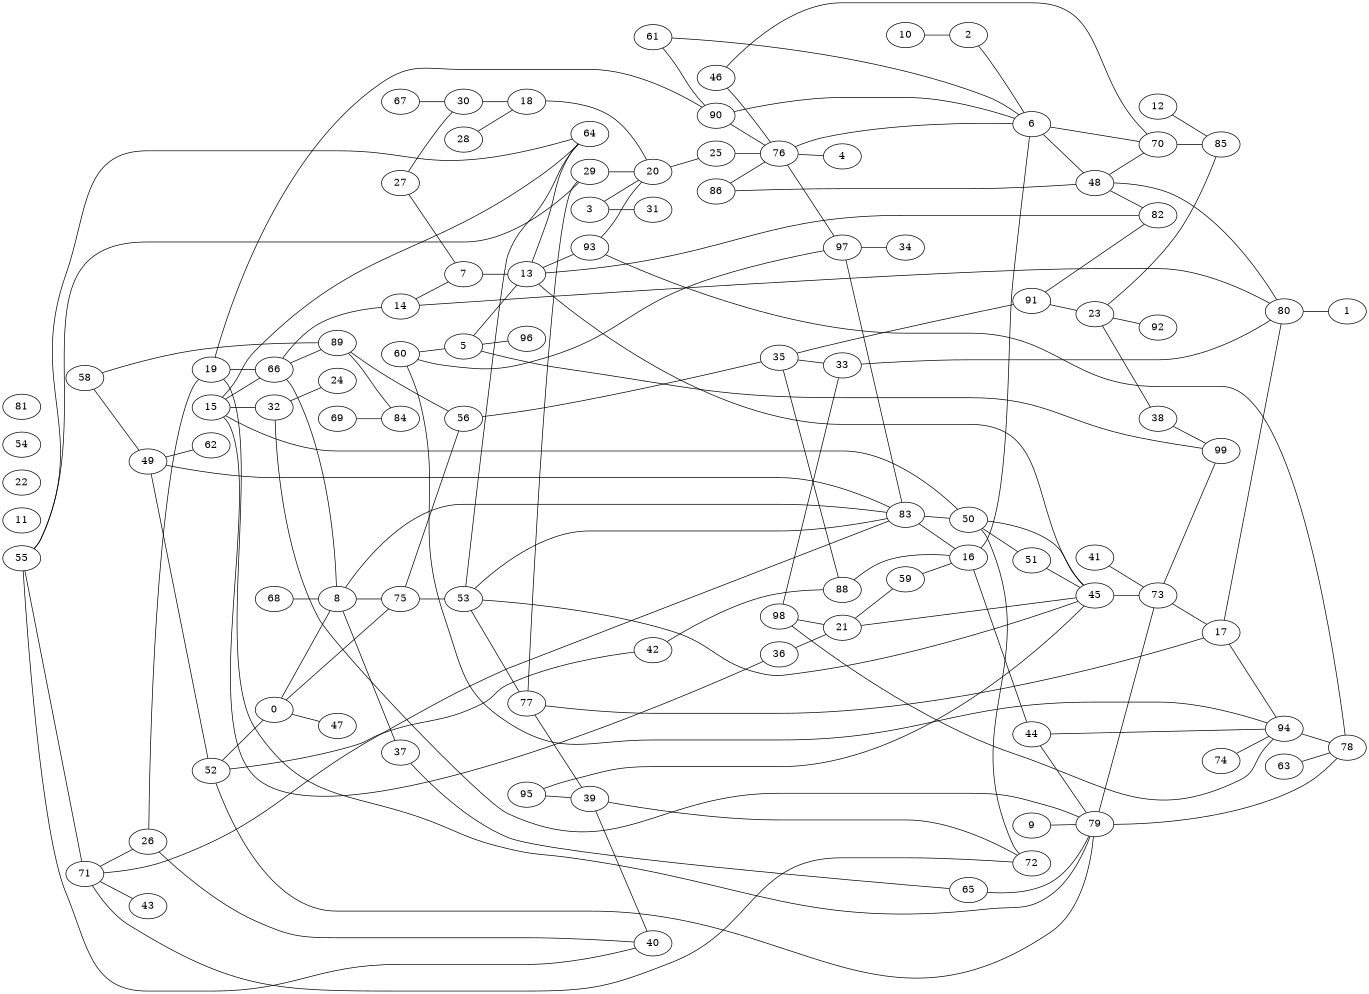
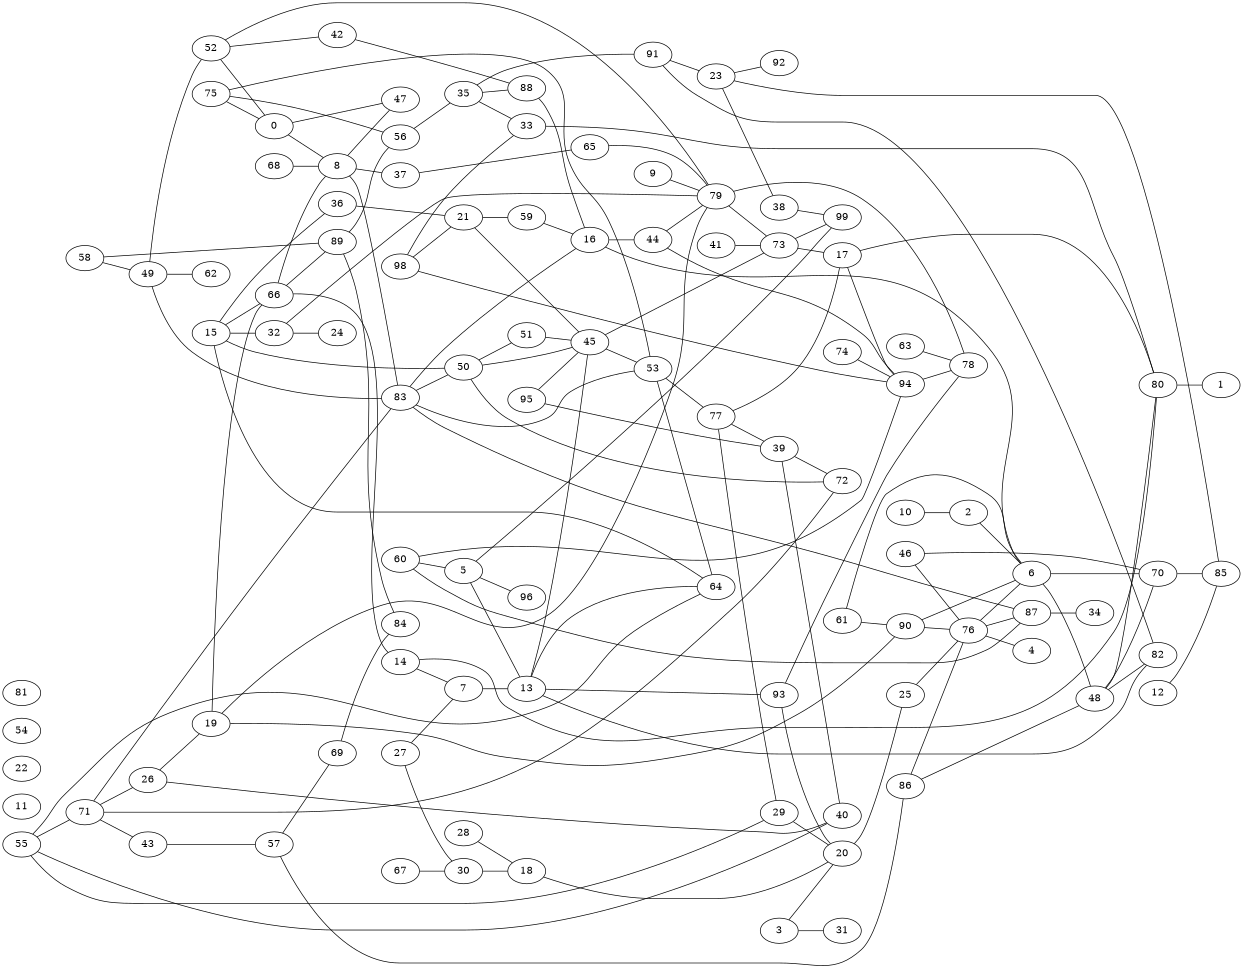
node "97": label "97" -> "87"
edge "8" -- "75": now "8" -- "47"
node "57": added
